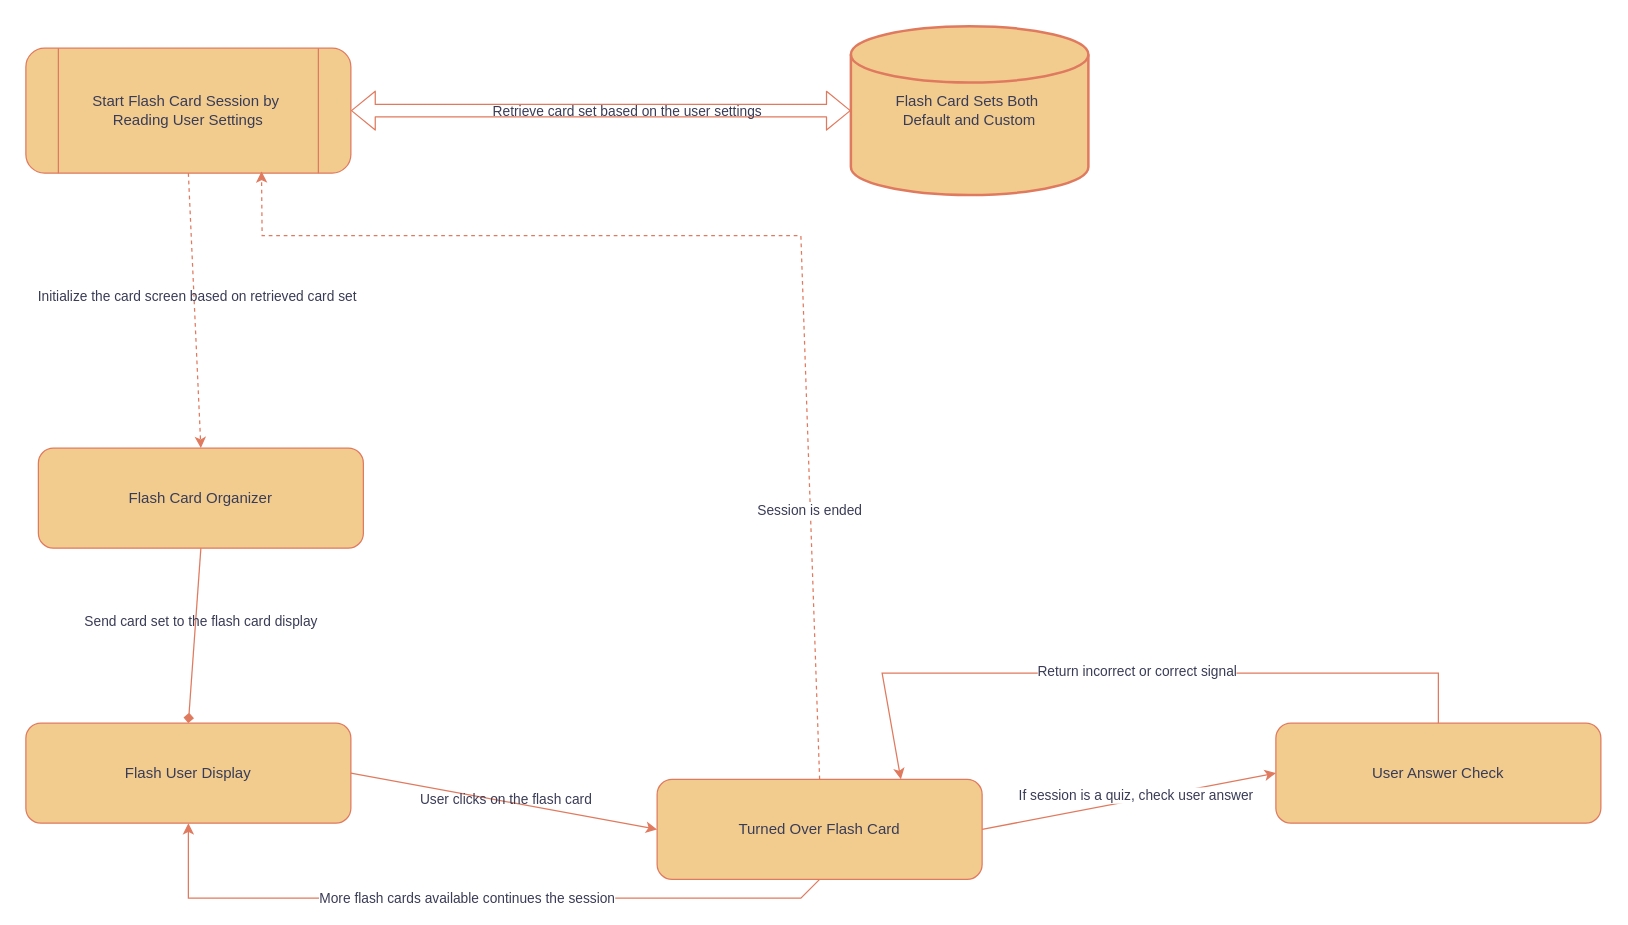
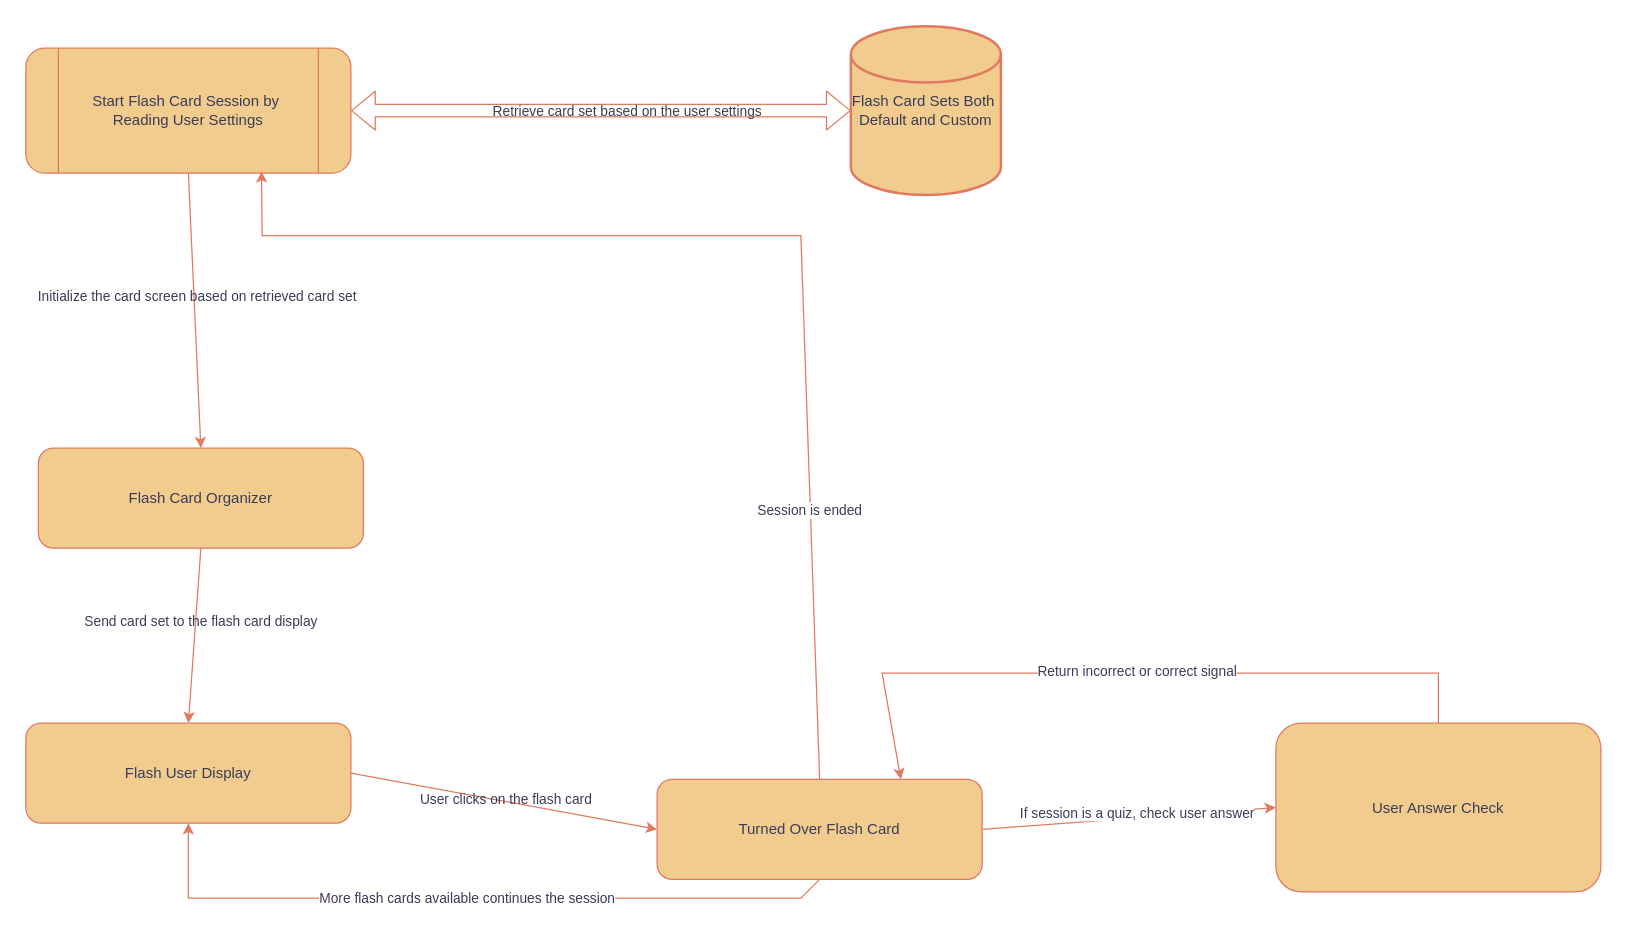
node "Flash Card Sets Both Default and Custom": size 238x169 -> 150x169
edge "Turned Over Flash Card" -> "Start Flash Card Session by Reading User Settings": style dashed -> solid
edge "Start Flash Card Session by Reading User Settings" -> "Flash Card Organizer": style dashed -> solid
edge "Flash Card Organizer" -> "Flash User Display": arrowhead diamond -> classic
node "User Answer Check": size 325x100 -> 325x169
